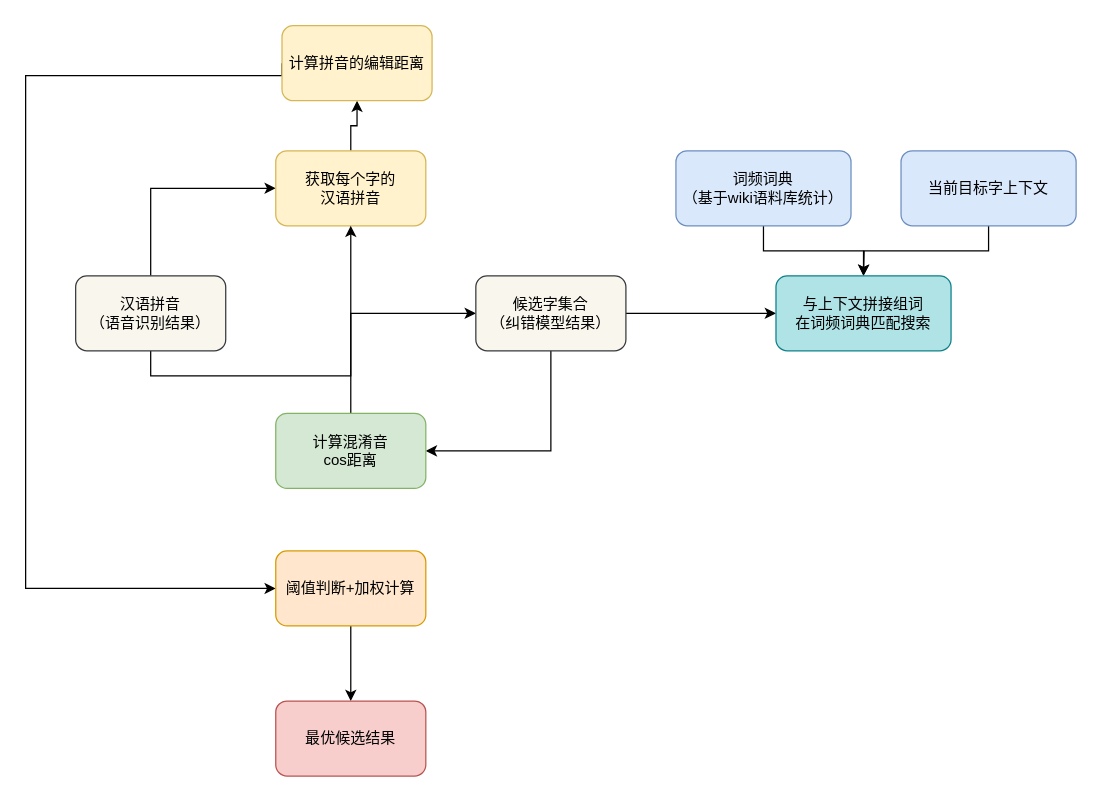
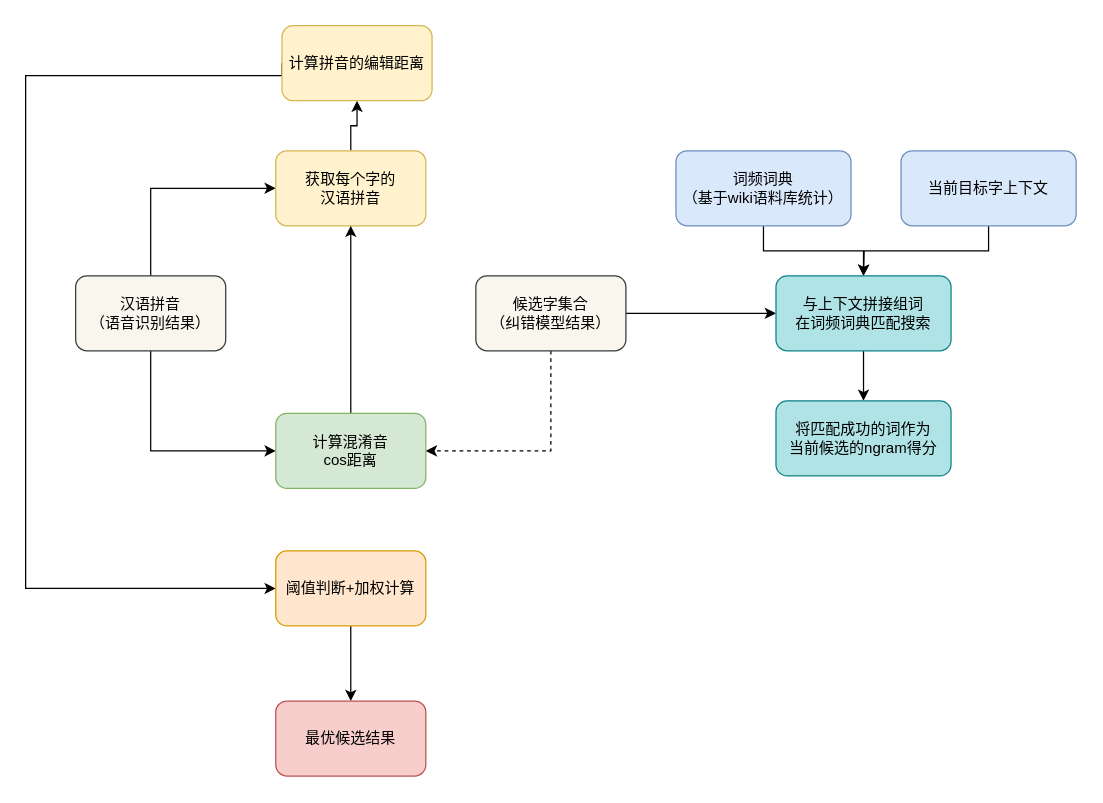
edge "与上下文拼接组词 在词频词典匹配搜索" -> "将匹配成功的词作为 当前候选的ngram得分": added
edge "汉语拼音 （语音识别结果）" -> "候选字集合 （纠错模型结果）": now "汉语拼音 （语音识别结果）" -> "计算混淆音 cos距离"
node "将匹配成功的词作为 当前候选的ngram得分": added
edge "候选字集合 （纠错模型结果）" -> "计算混淆音 cos距离": style solid -> dashed
